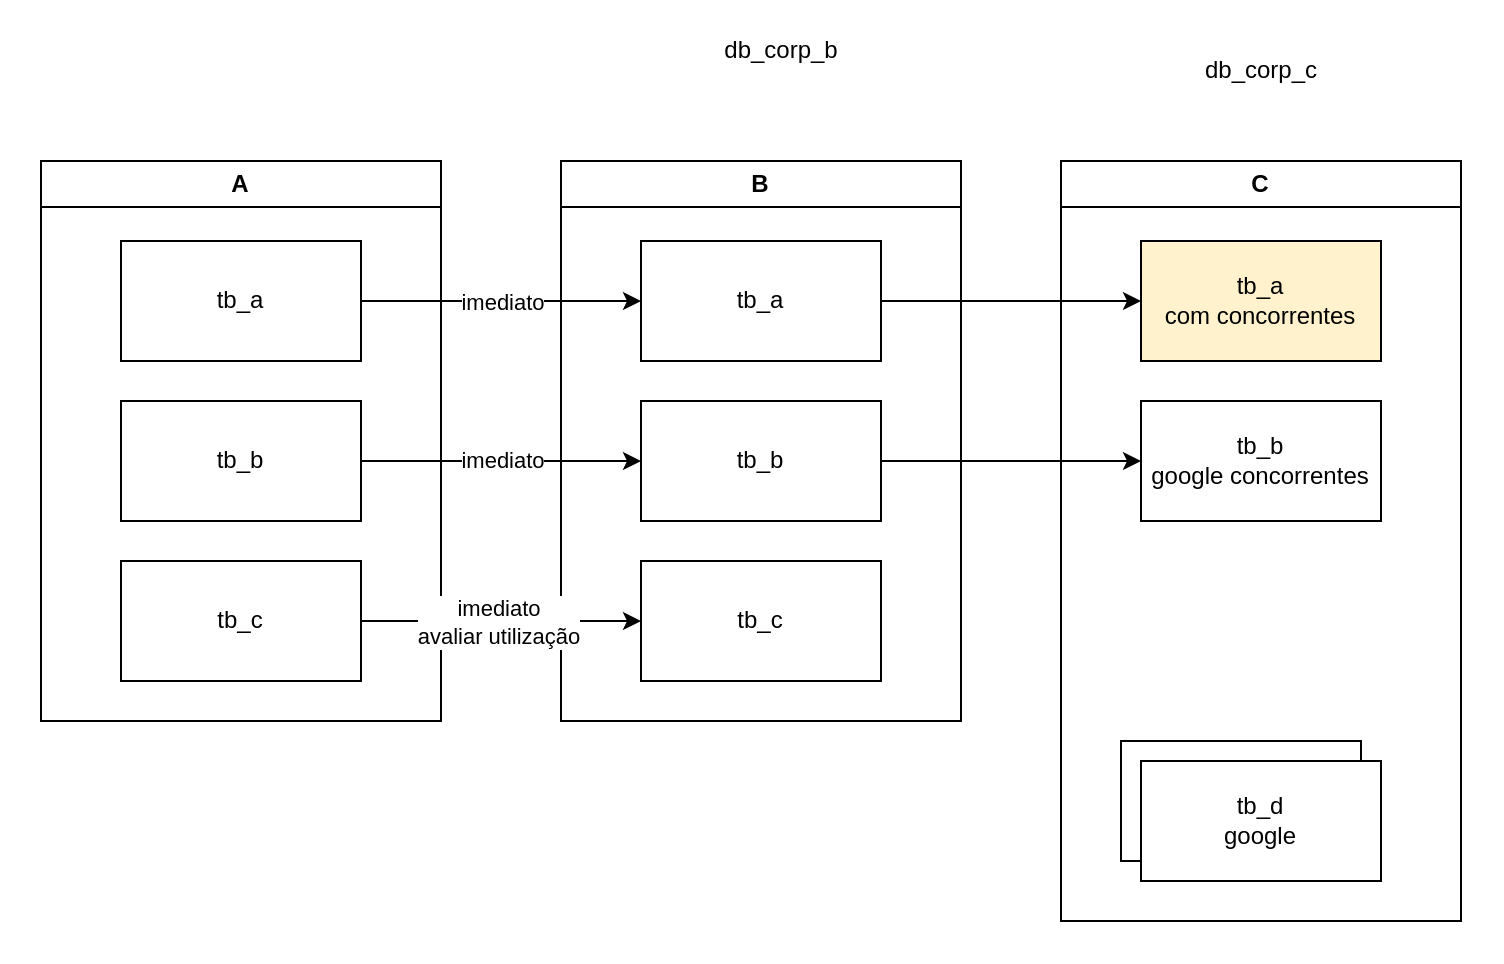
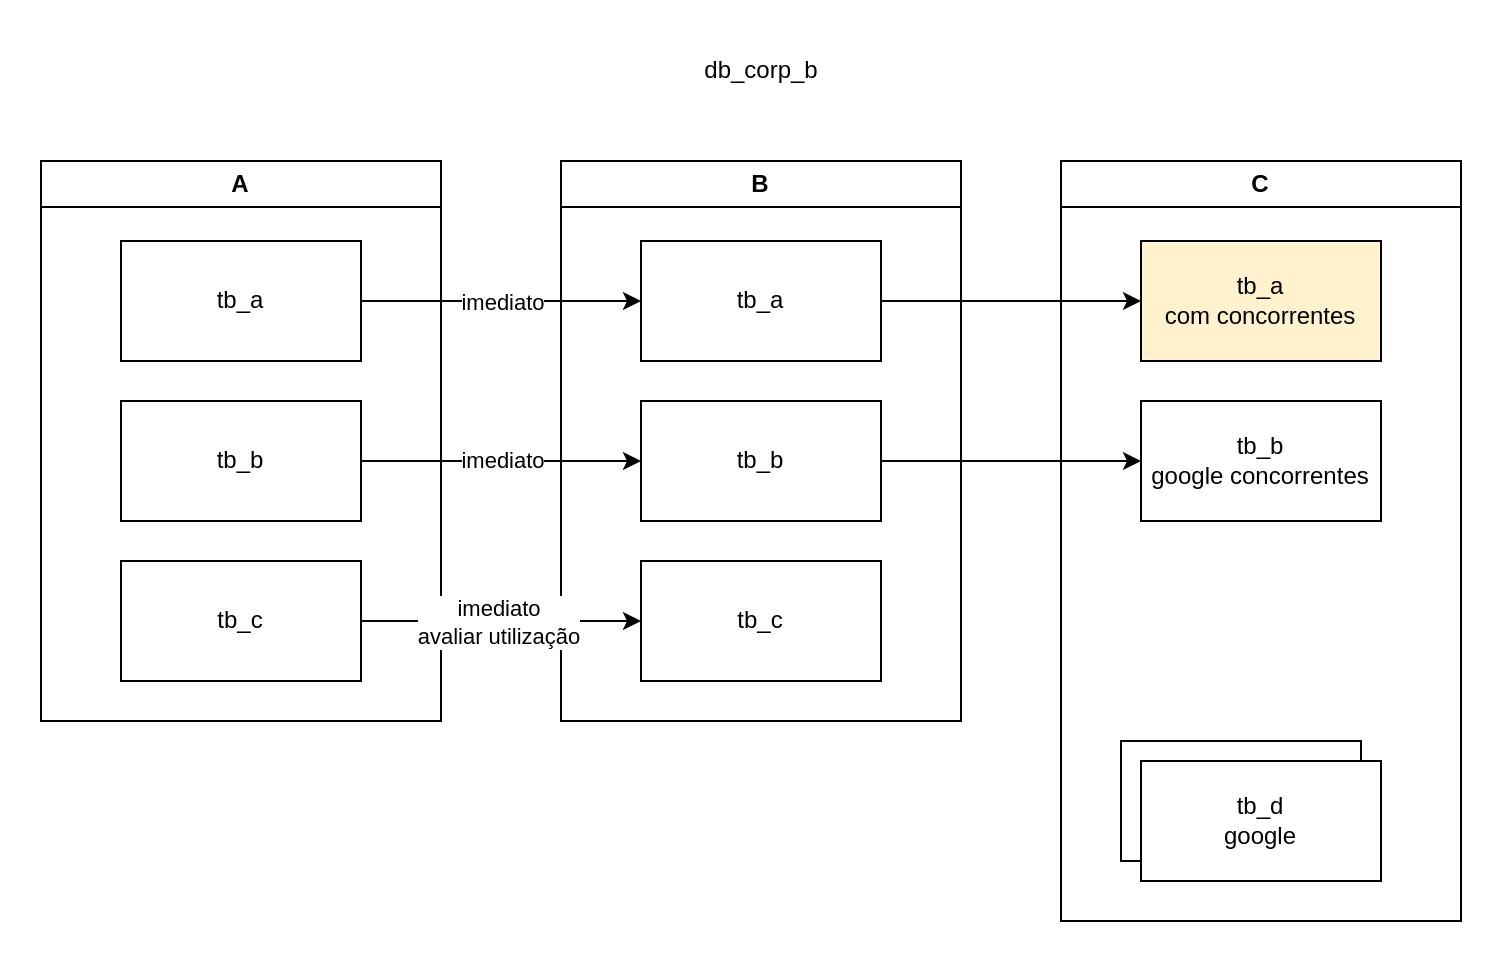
node "db_corp_b": moved (781, 51) -> (761, 71)
node "db_corp_c": removed
